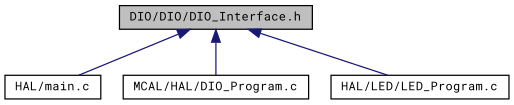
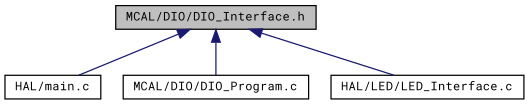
node "DIO/DIO/DIO_Interface.h": label "DIO/DIO/DIO_Interface.h" -> "MCAL/DIO/DIO_Interface.h"
node "MCAL/HAL/DIO_Program.c": label "MCAL/HAL/DIO_Program.c" -> "MCAL/DIO/DIO_Program.c"
node "HAL/LED/LED_Program.c": label "HAL/LED/LED_Program.c" -> "HAL/LED/LED_Interface.c"
